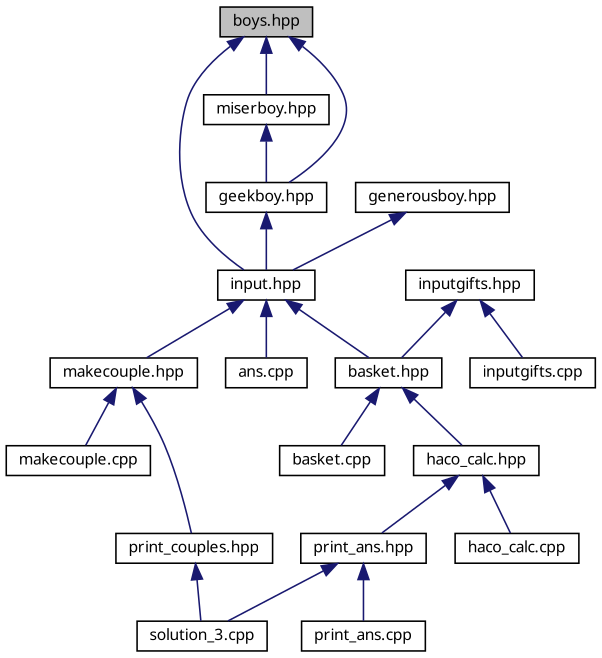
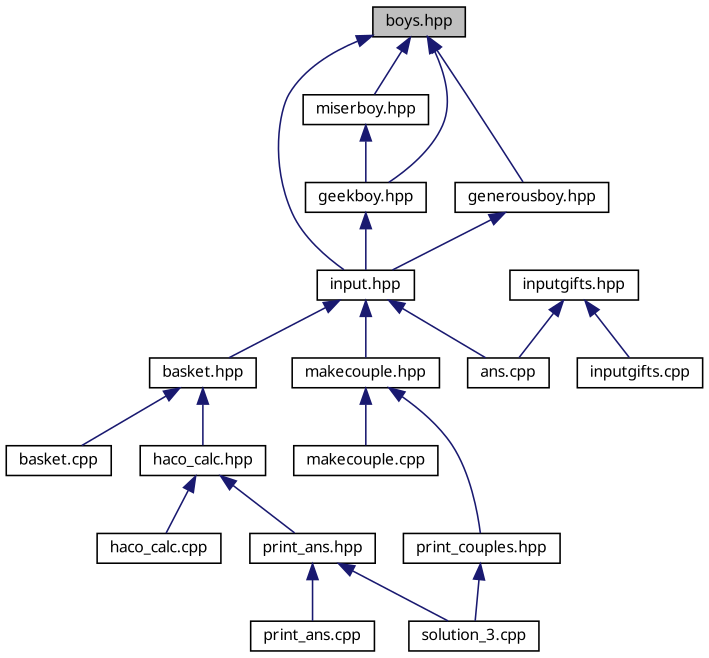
edge "generousboy.hpp" -> "boys.hpp": added
edge "basket.hpp" -> "inputgifts.hpp": now "ans.cpp" -> "inputgifts.hpp"
